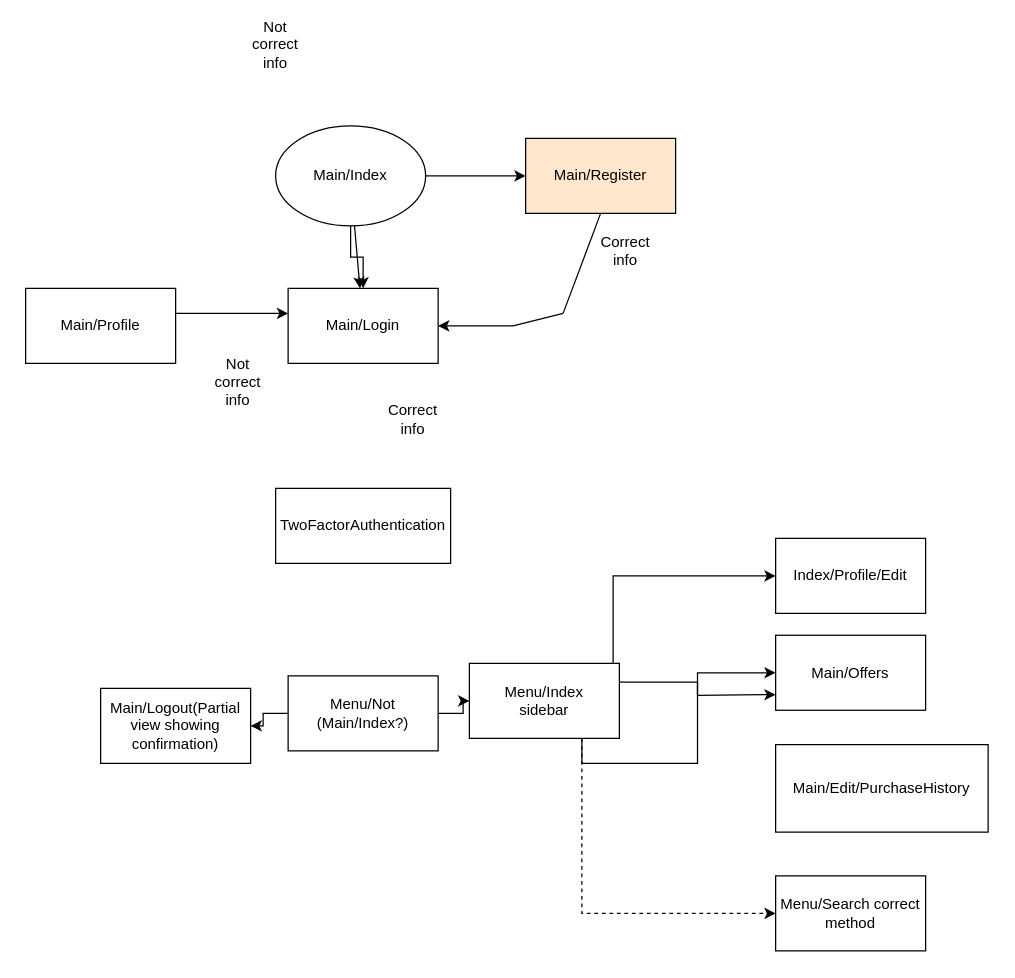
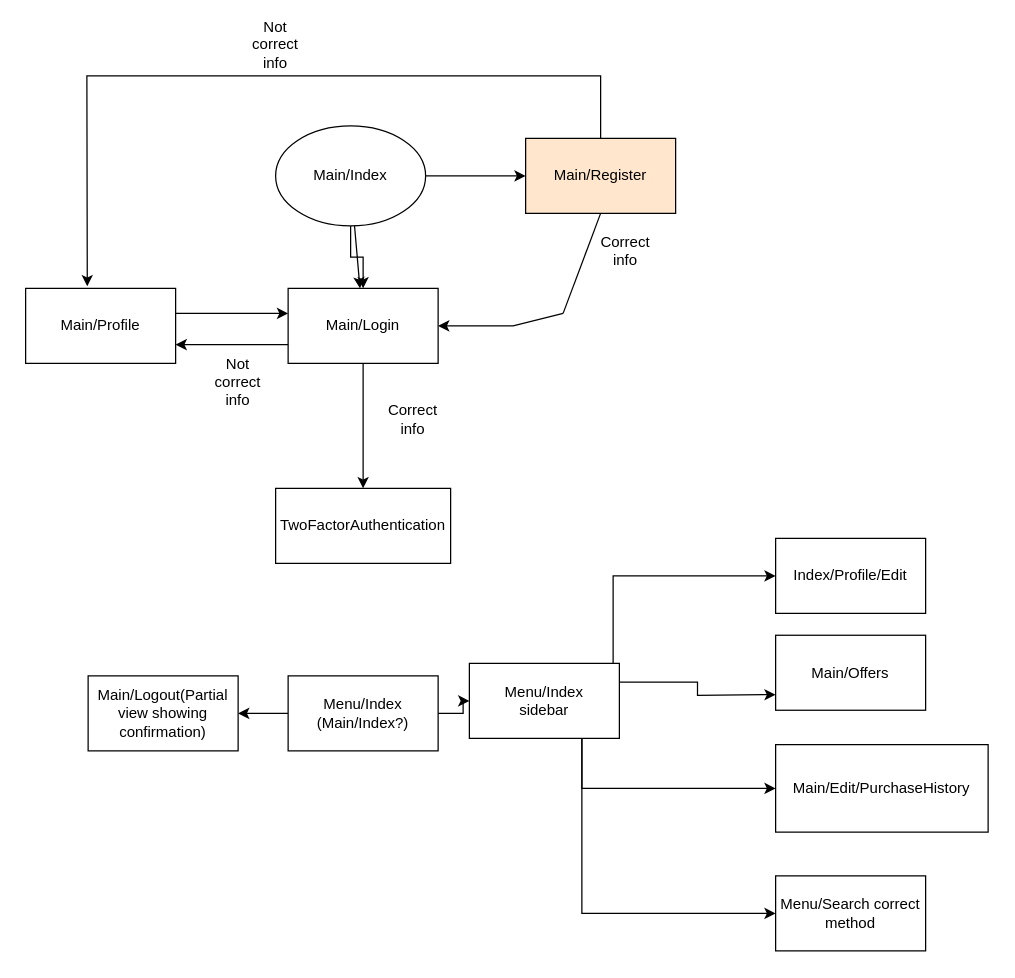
edge "Main/Register" -> "Main/Profile": added
edge "Main/Login" -> "Main/Profile": added
edge "Main/Login" -> "TwoFactorAuthentication": added
node "Menu/Not (Main/Index?)": label "Menu/Not (Main/Index?)" -> "Menu/Index (Main/Index?)"
node "Main/Logout(Partial view showing confirmation)": moved (176, 726) -> (163, 713)
edge "Menu/Index sidebar" -> "Main/Offers": now "Menu/Index sidebar" -> "Main/Edit/PurchaseHistory"
edge "Menu/Index sidebar" -> "Menu/Search correct method": style dashed -> solid
